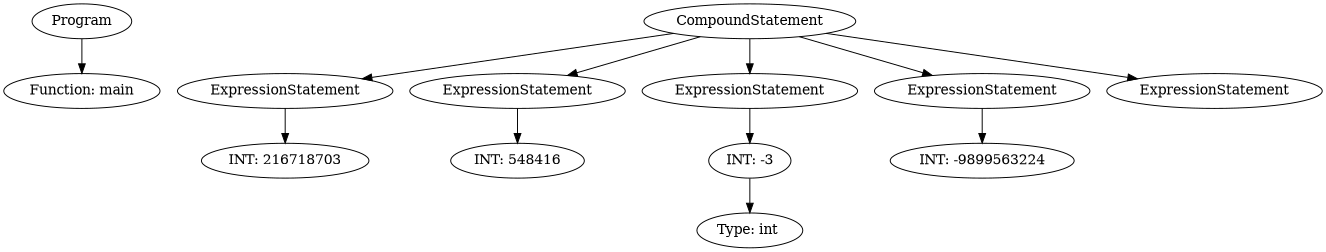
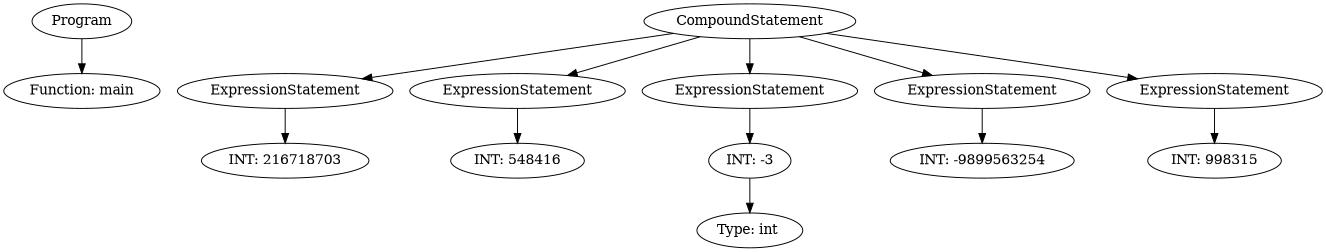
node "INT: -9899563224": label "INT: -9899563224" -> "INT: -9899563254"
node "INT: 998315": added
